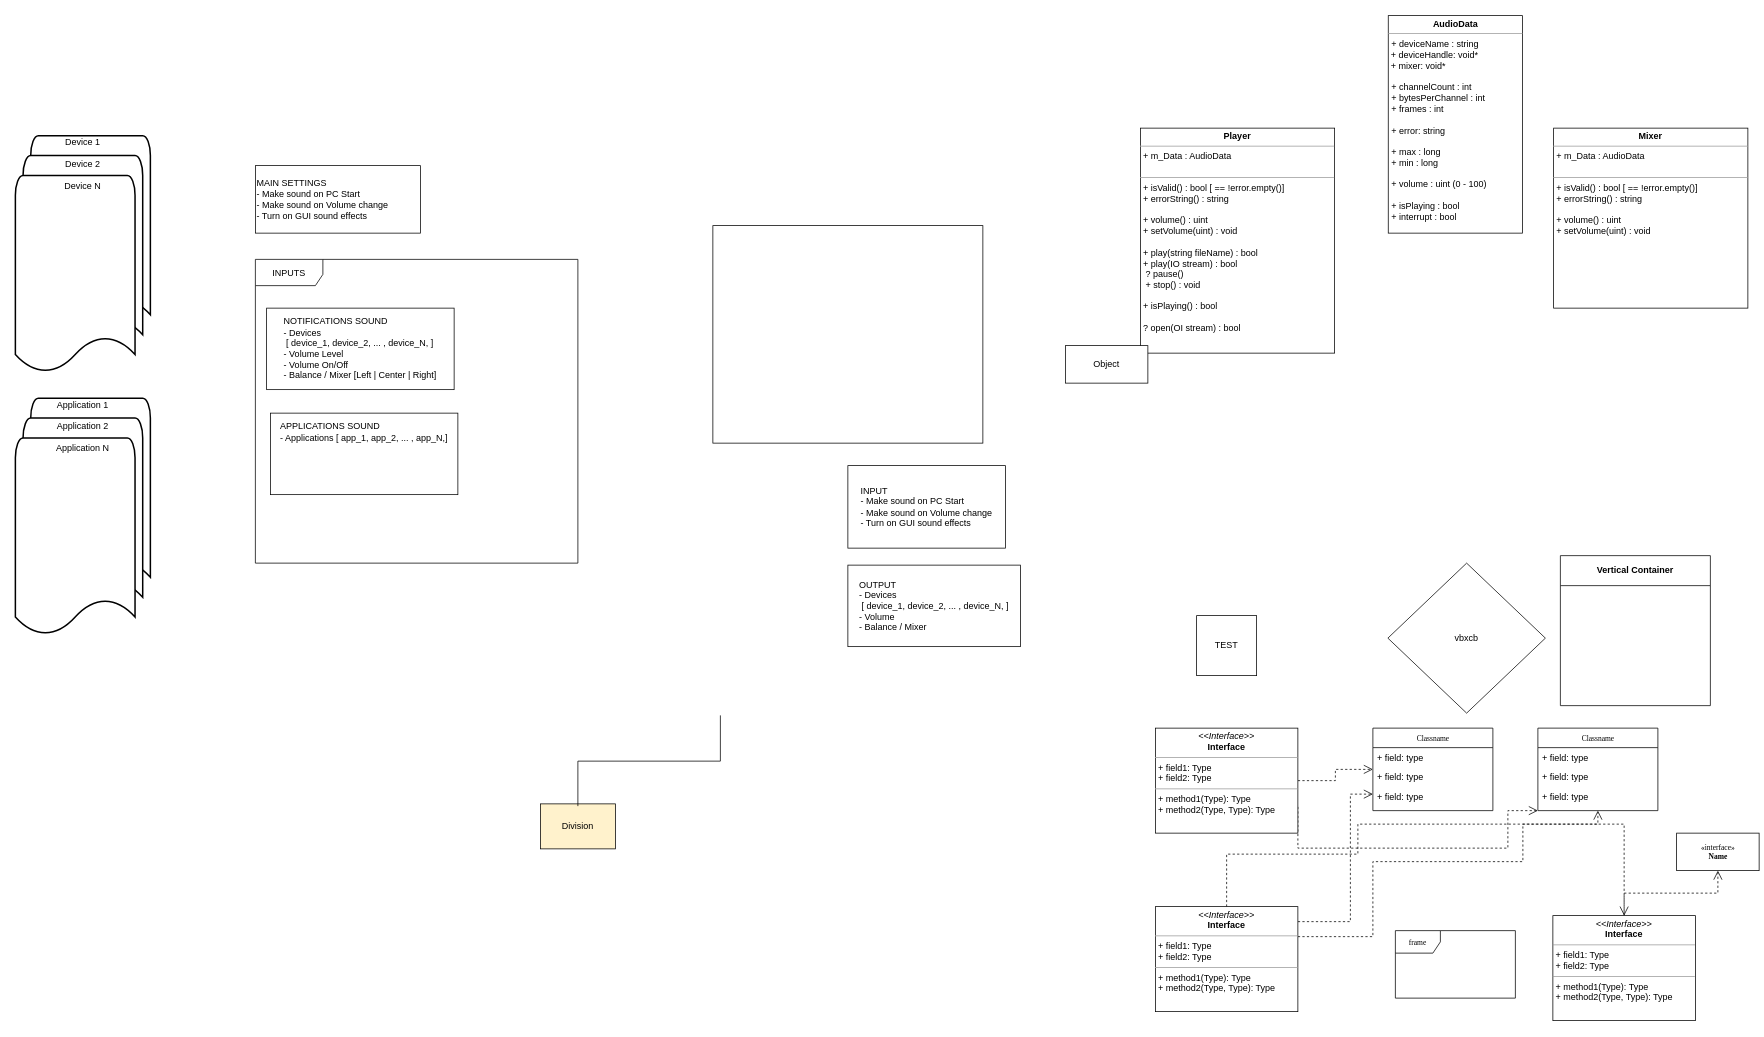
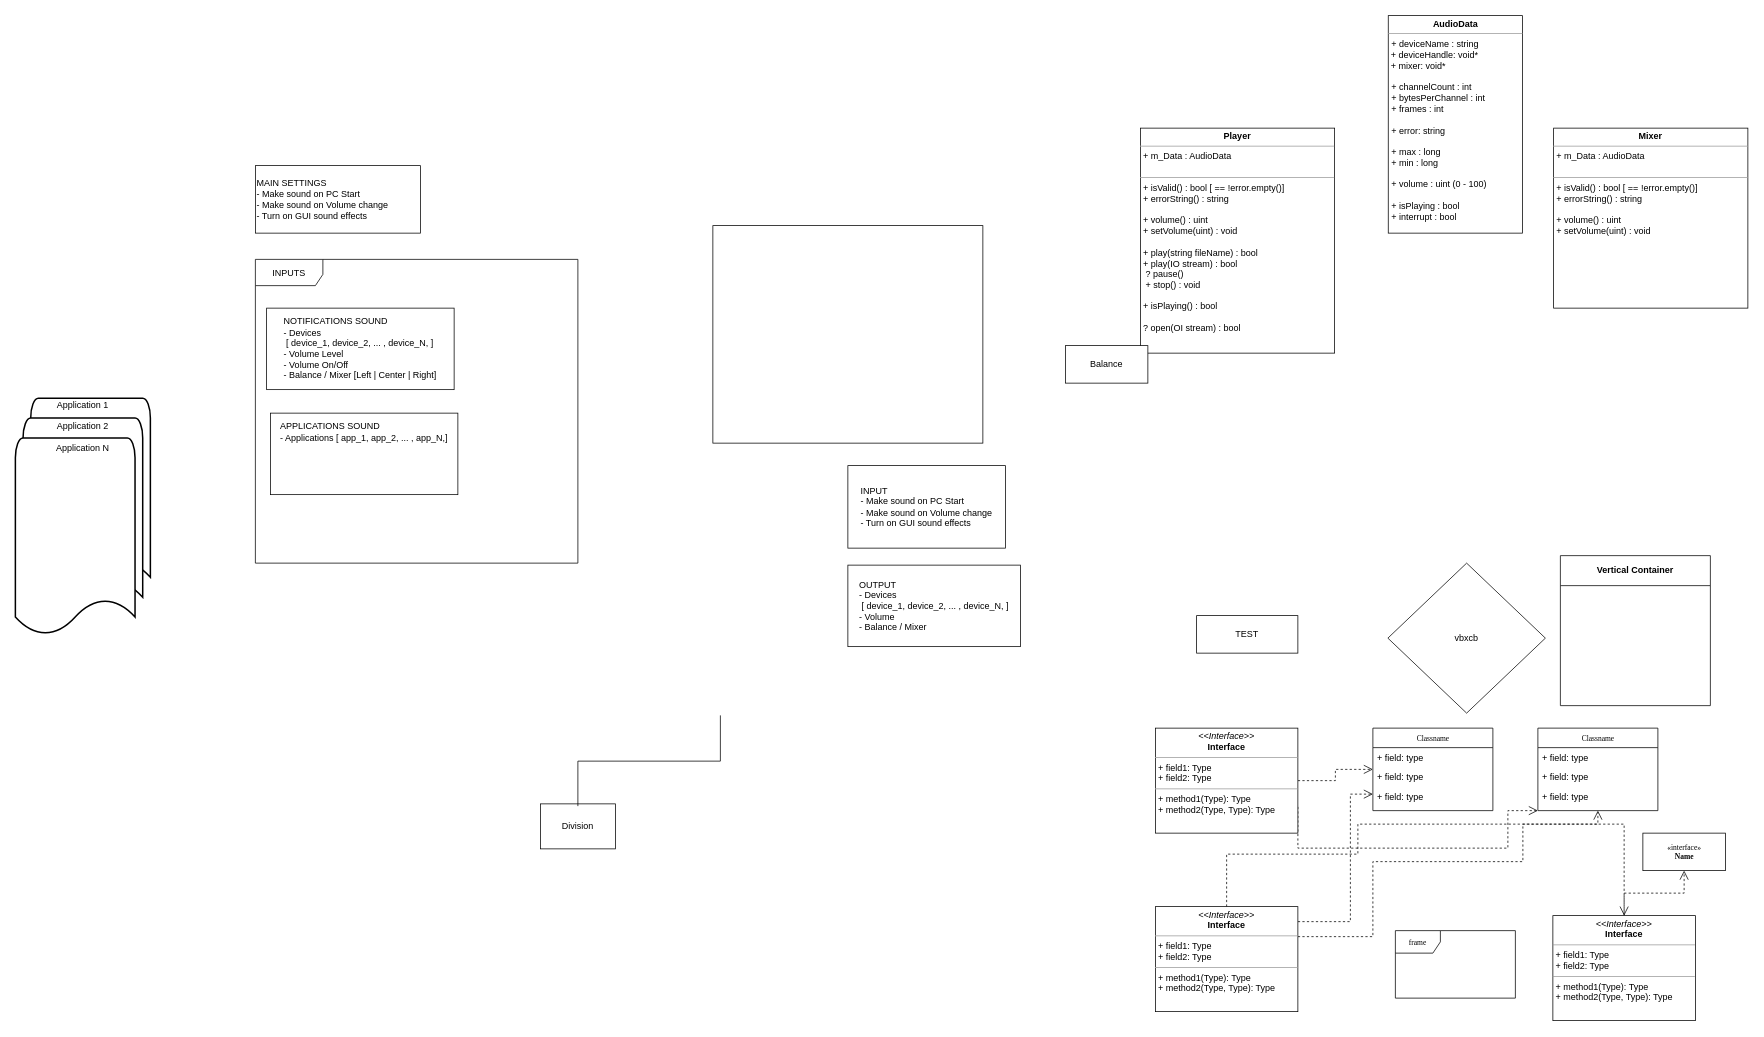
node "Device 1 Device 2 Device N": removed
node "Object": label "Object" -> "Balance"
node "TEST": size 60x60 -> 101x38
node "Division": fillcolor #fff2cc -> #ffffff
node "«interface» Name": moved (1718, 852) -> (1684, 852)
